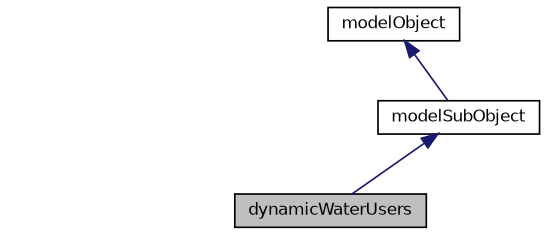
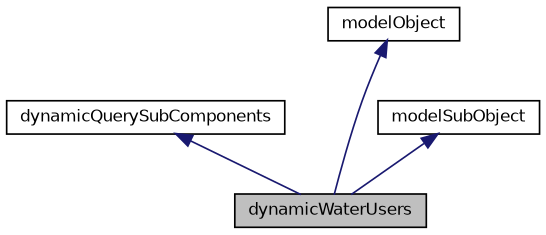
edge "modelSubObject" -> "modelObject": now "dynamicWaterUsers" -> "modelObject"
node "dynamicQuerySubComponents": added
